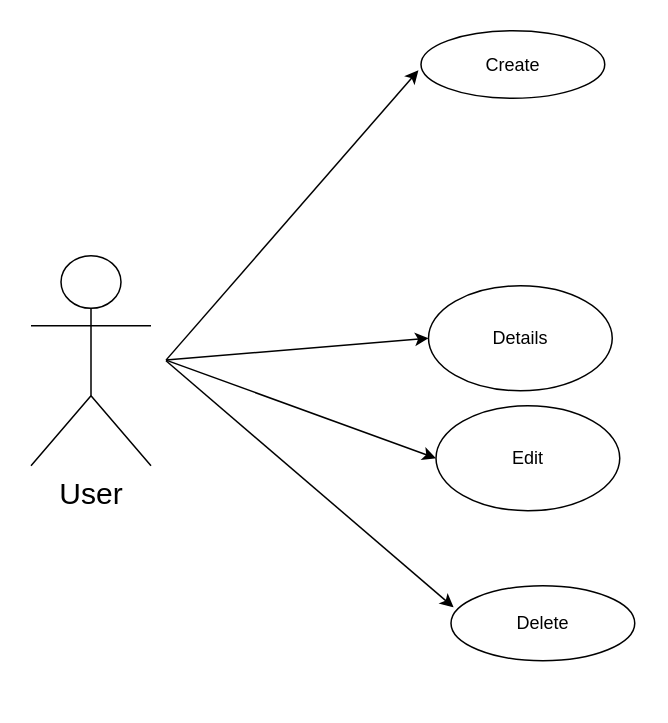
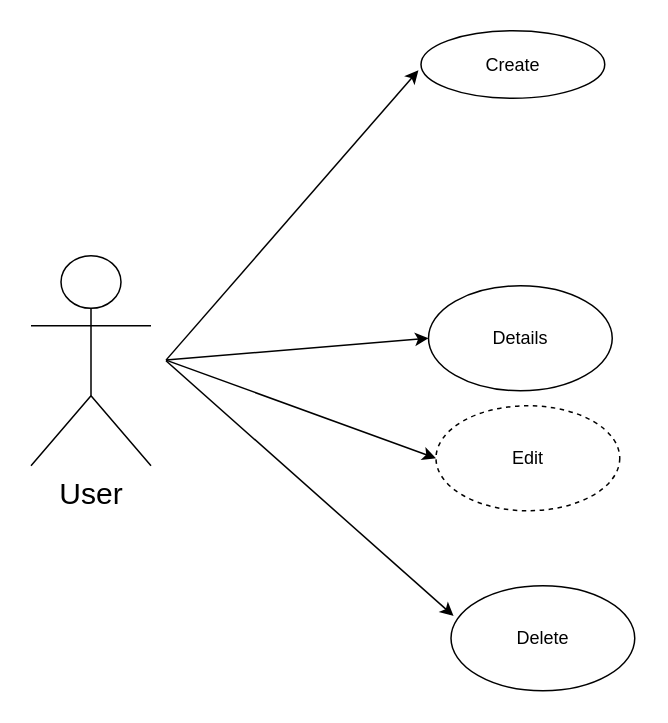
node "Edit": style solid -> dashed
node "Delete": size 184x75 -> 184x105
